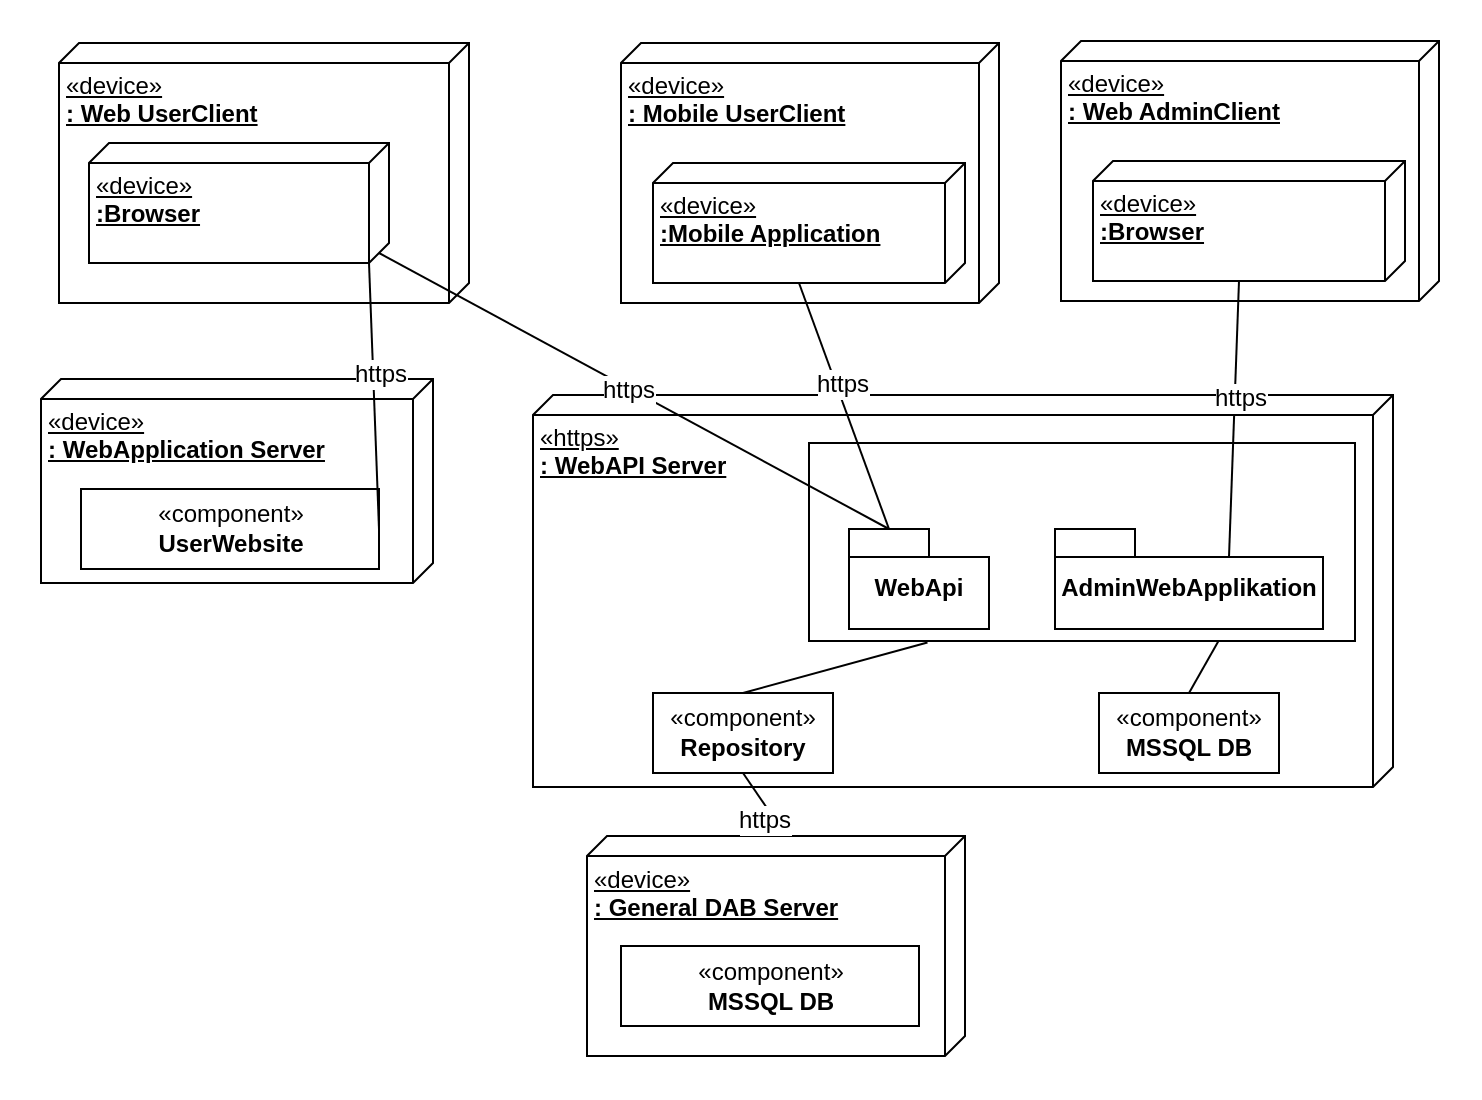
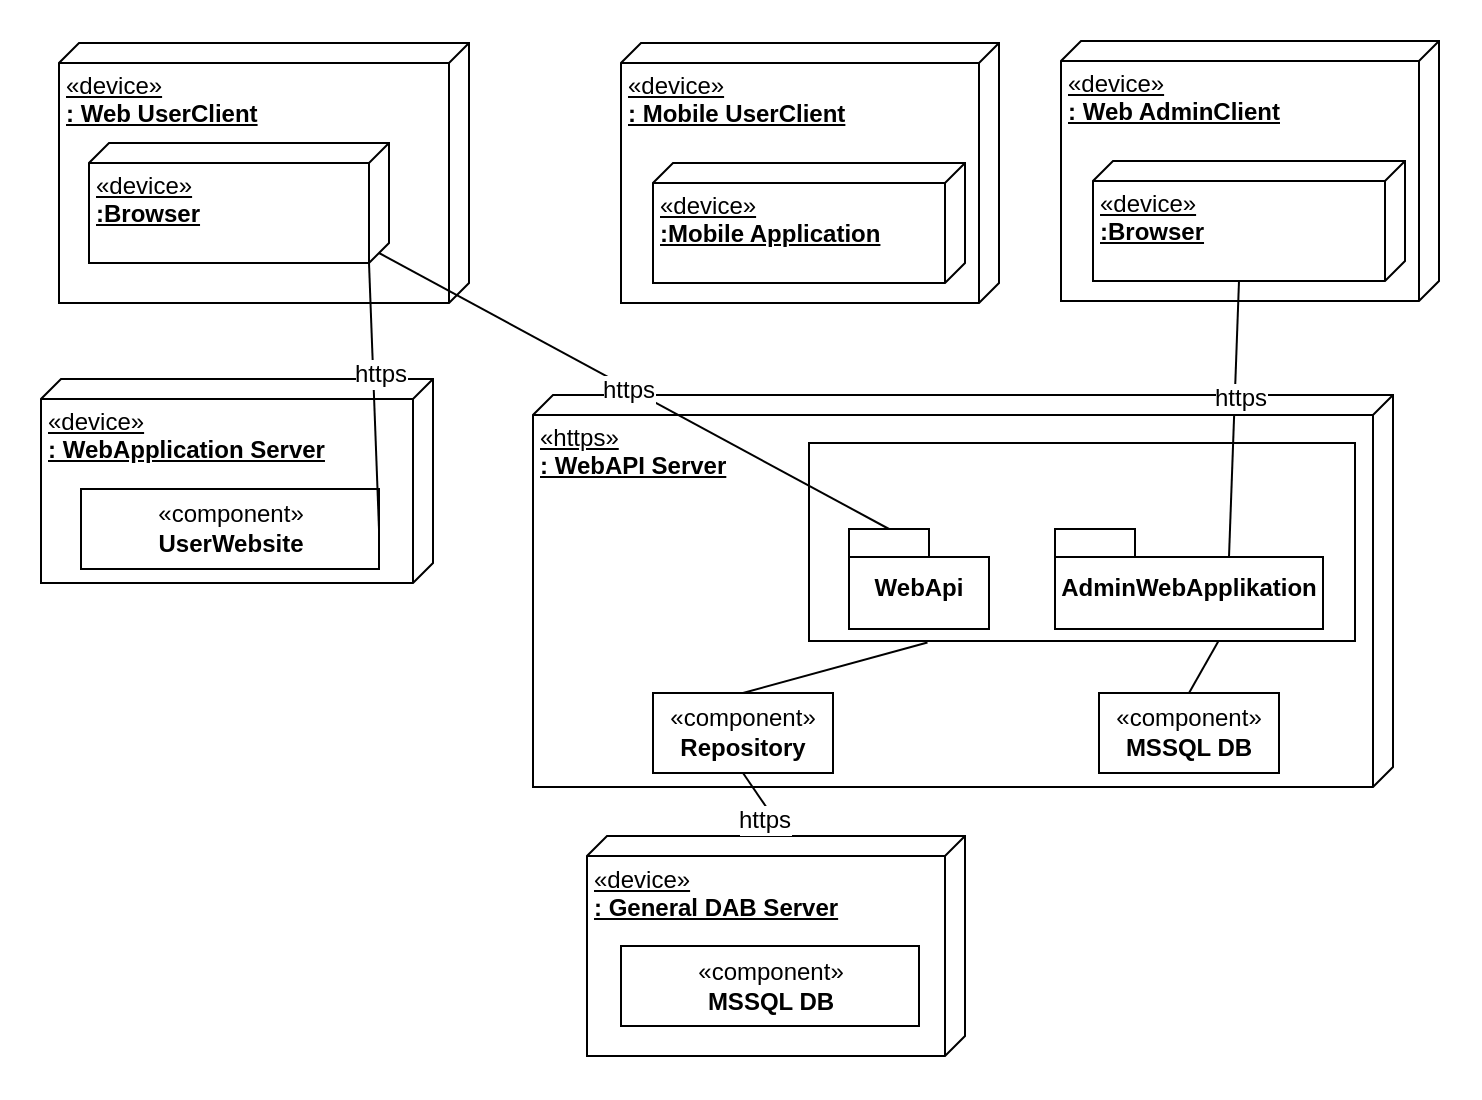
edge "«device» :Mobile Application" -- "WebApi": removed, label "https"
